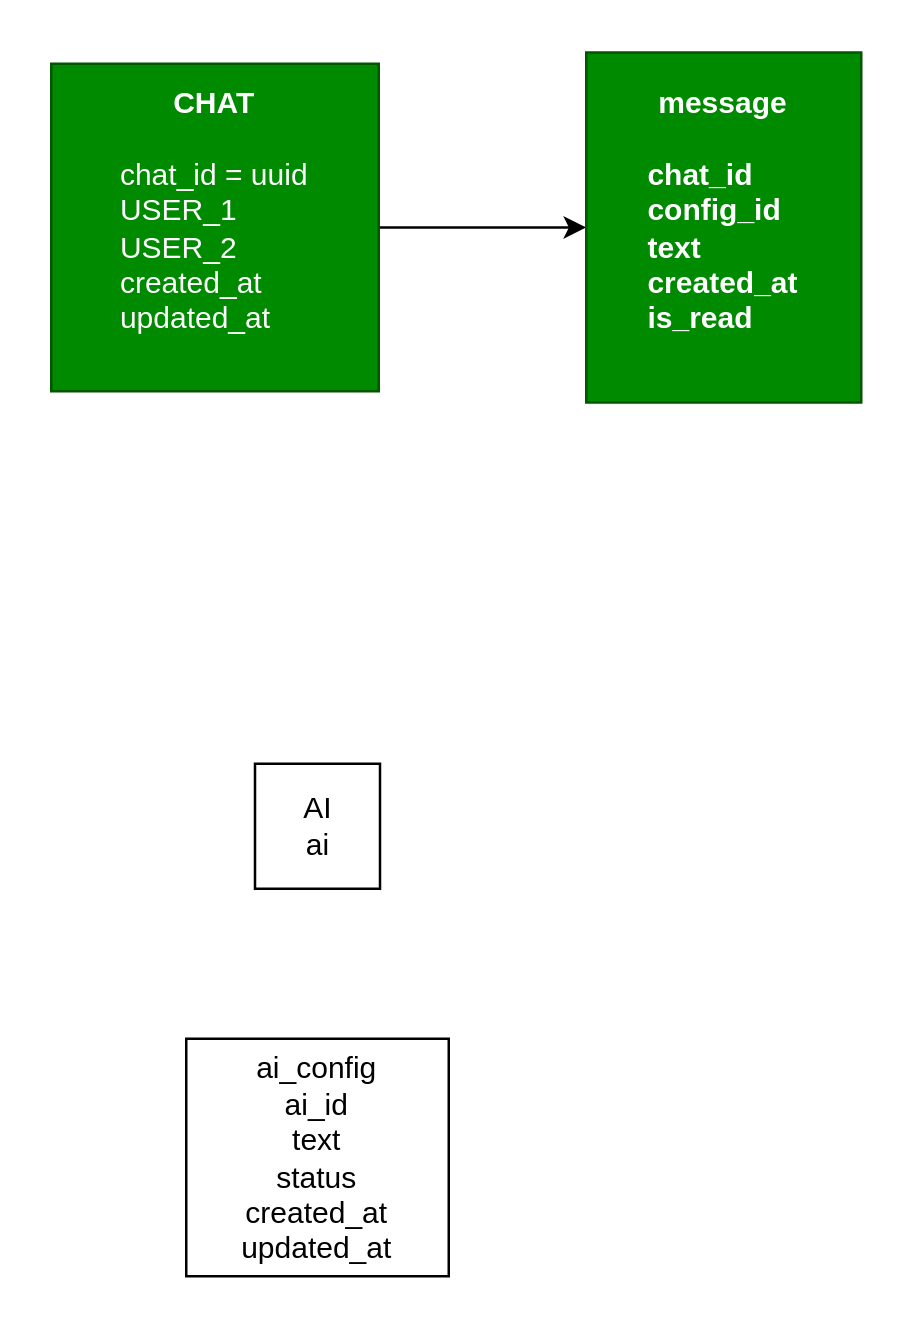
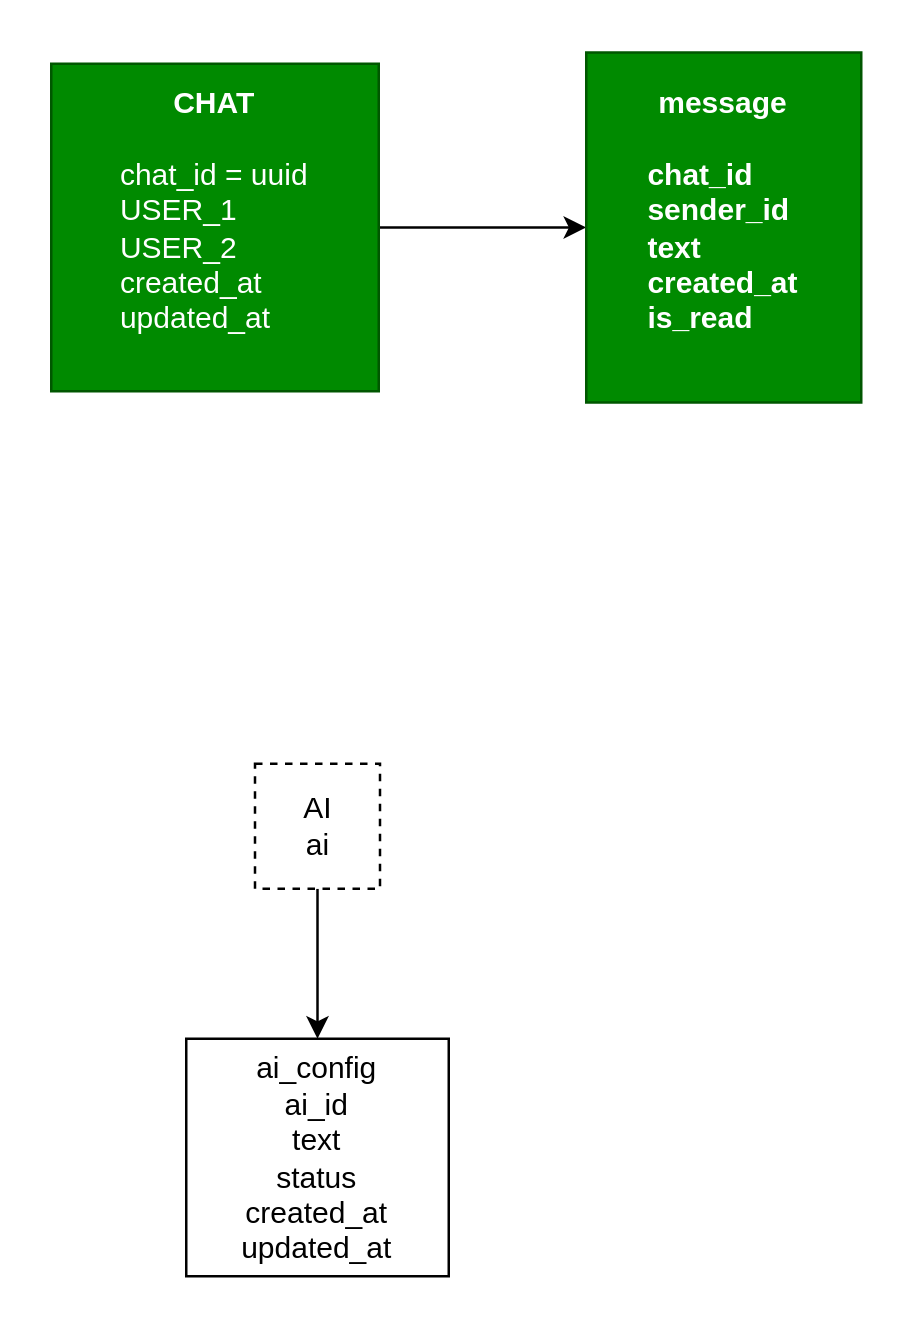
node "message chat_id config_id text created_at is_read": label "message chat_id config_id text created_at is_read" -> "message chat_id sender_id text created_at is_read"
node "AI ai": style solid -> dashed
edge "AI ai" -> "ai_config ai_id text status created_at updated_at": added
